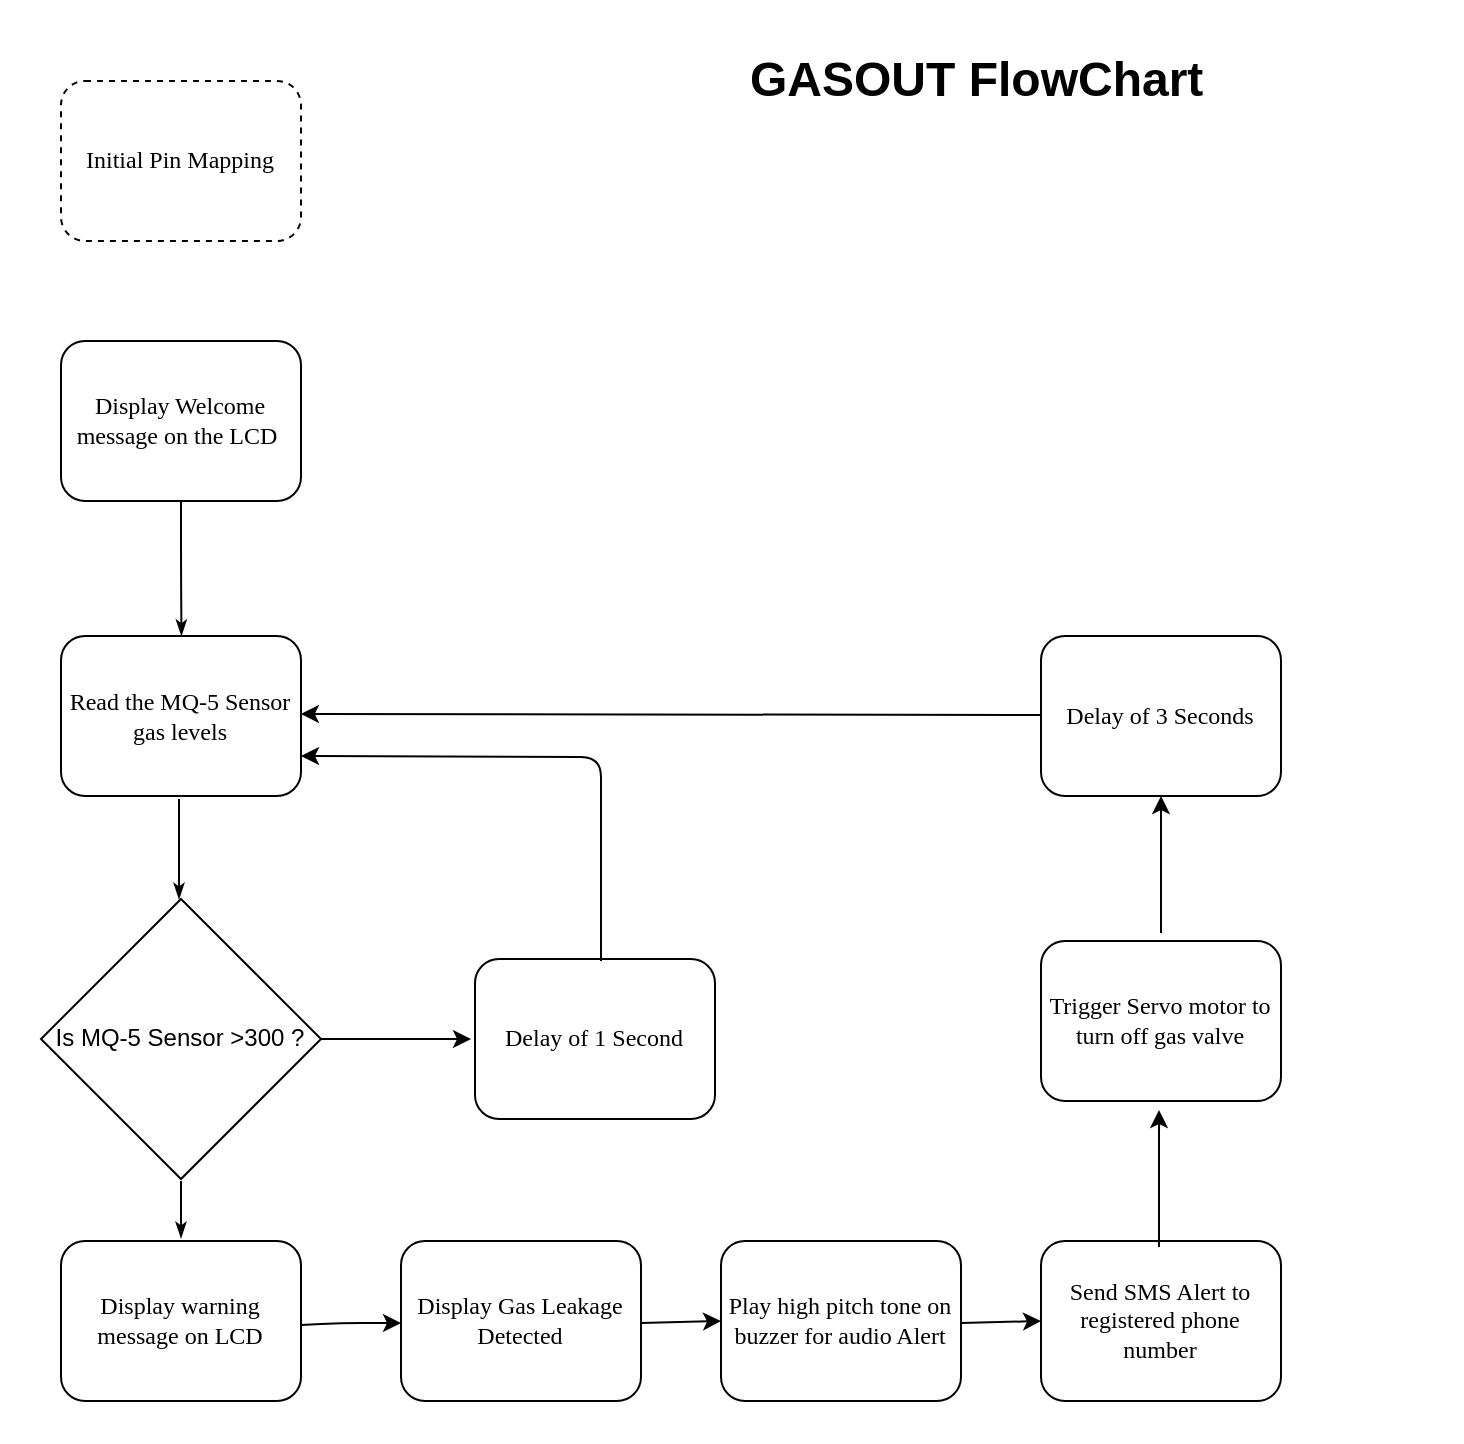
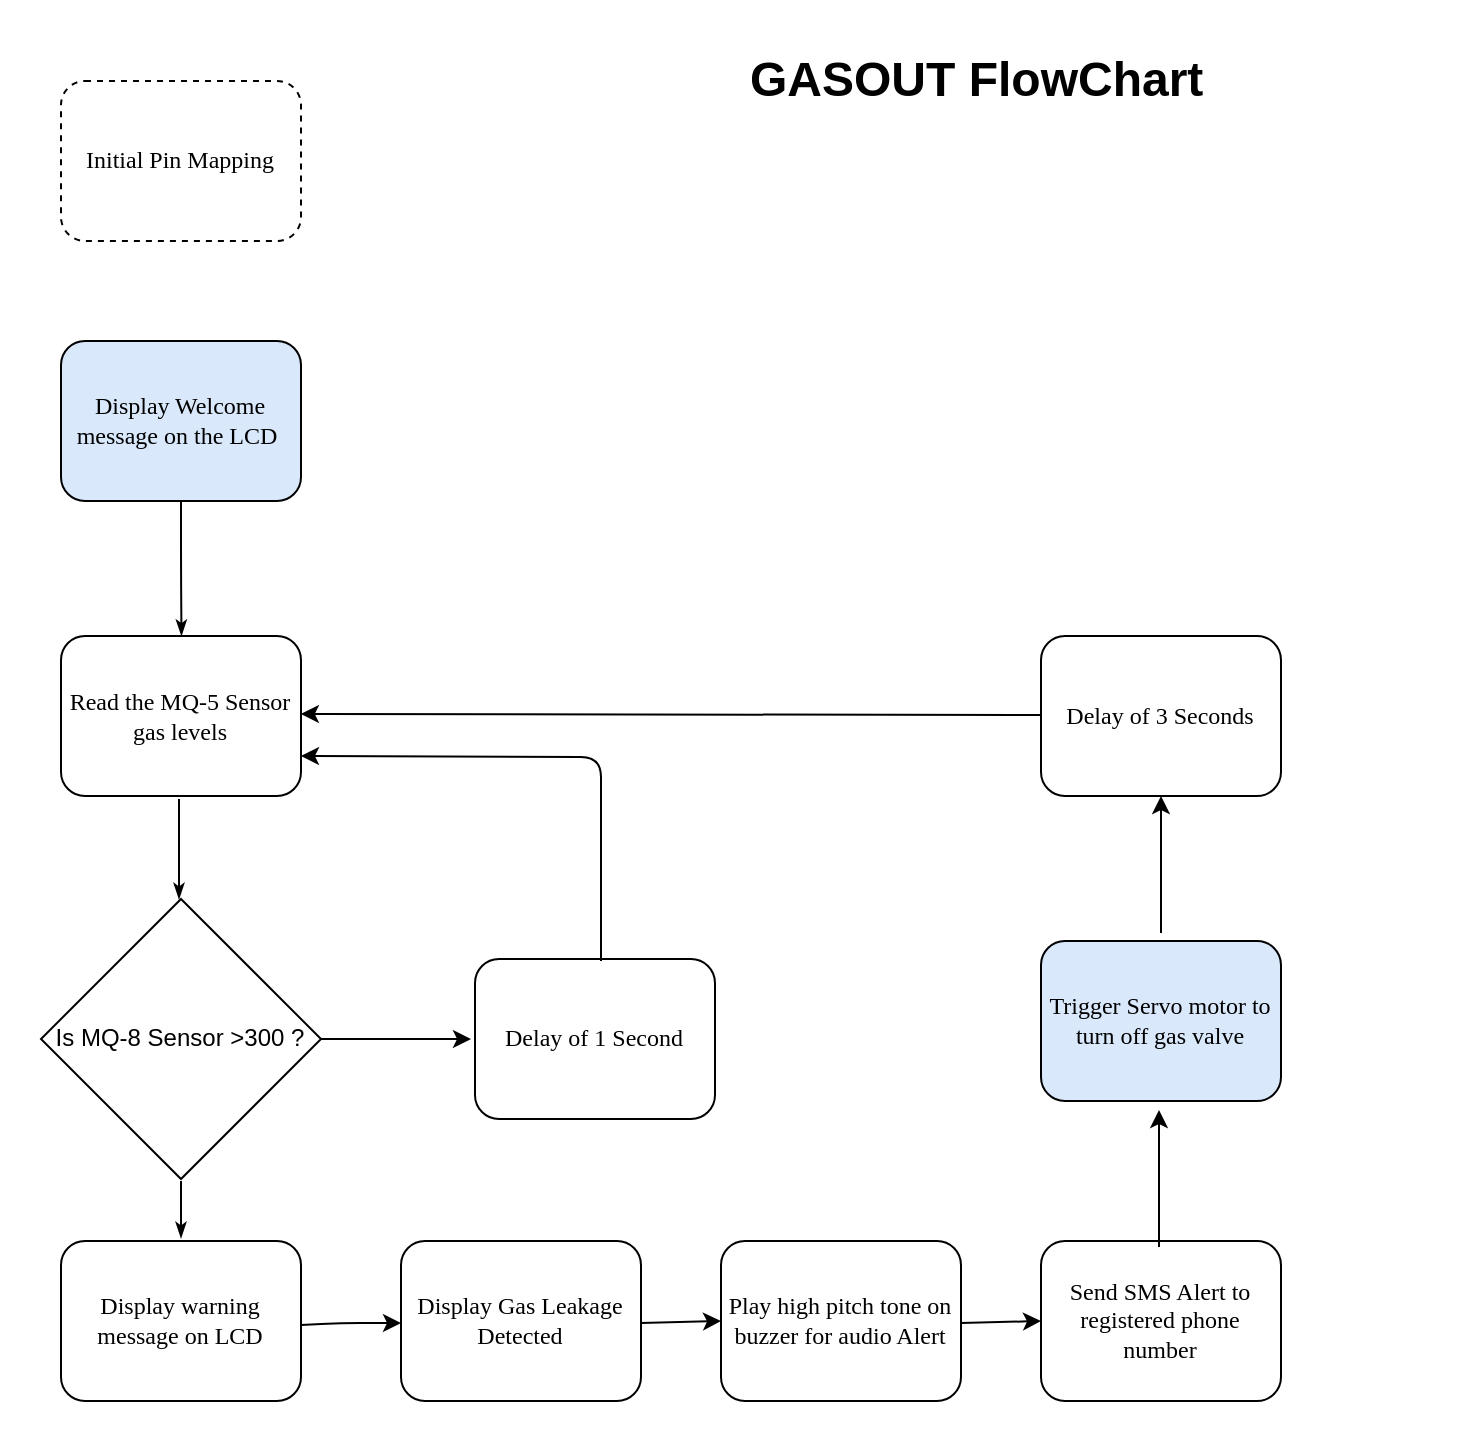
node "Display Welcome message on the LCD": fillcolor #ffffff -> #dae8fc
node "Trigger Servo motor to turn off gas valve": fillcolor #ffffff -> #dae8fc
node "Is MQ-5 Sensor >300 ?": label "Is MQ-5 Sensor >300 ?" -> "Is MQ-8 Sensor >300 ?"
